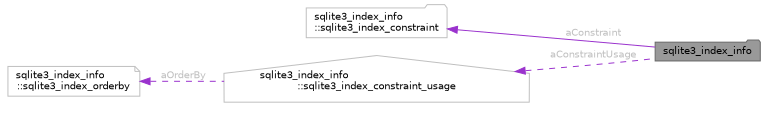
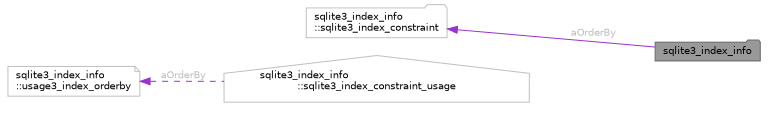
edge "sqlite3_index_info" -> "sqlite3_index_info ::sqlite3_index_constraint": label " aConstraint" -> " aOrderBy"
edge "sqlite3_index_info" -> "sqlite3_index_info ::sqlite3_index_constraint_usage": removed, label "aConstraintUsage"
node "sqlite3_index_info ::sqlite3_index_orderby": label "sqlite3_index_info ::sqlite3_index_orderby" -> "sqlite3_index_info ::usage3_index_orderby"
